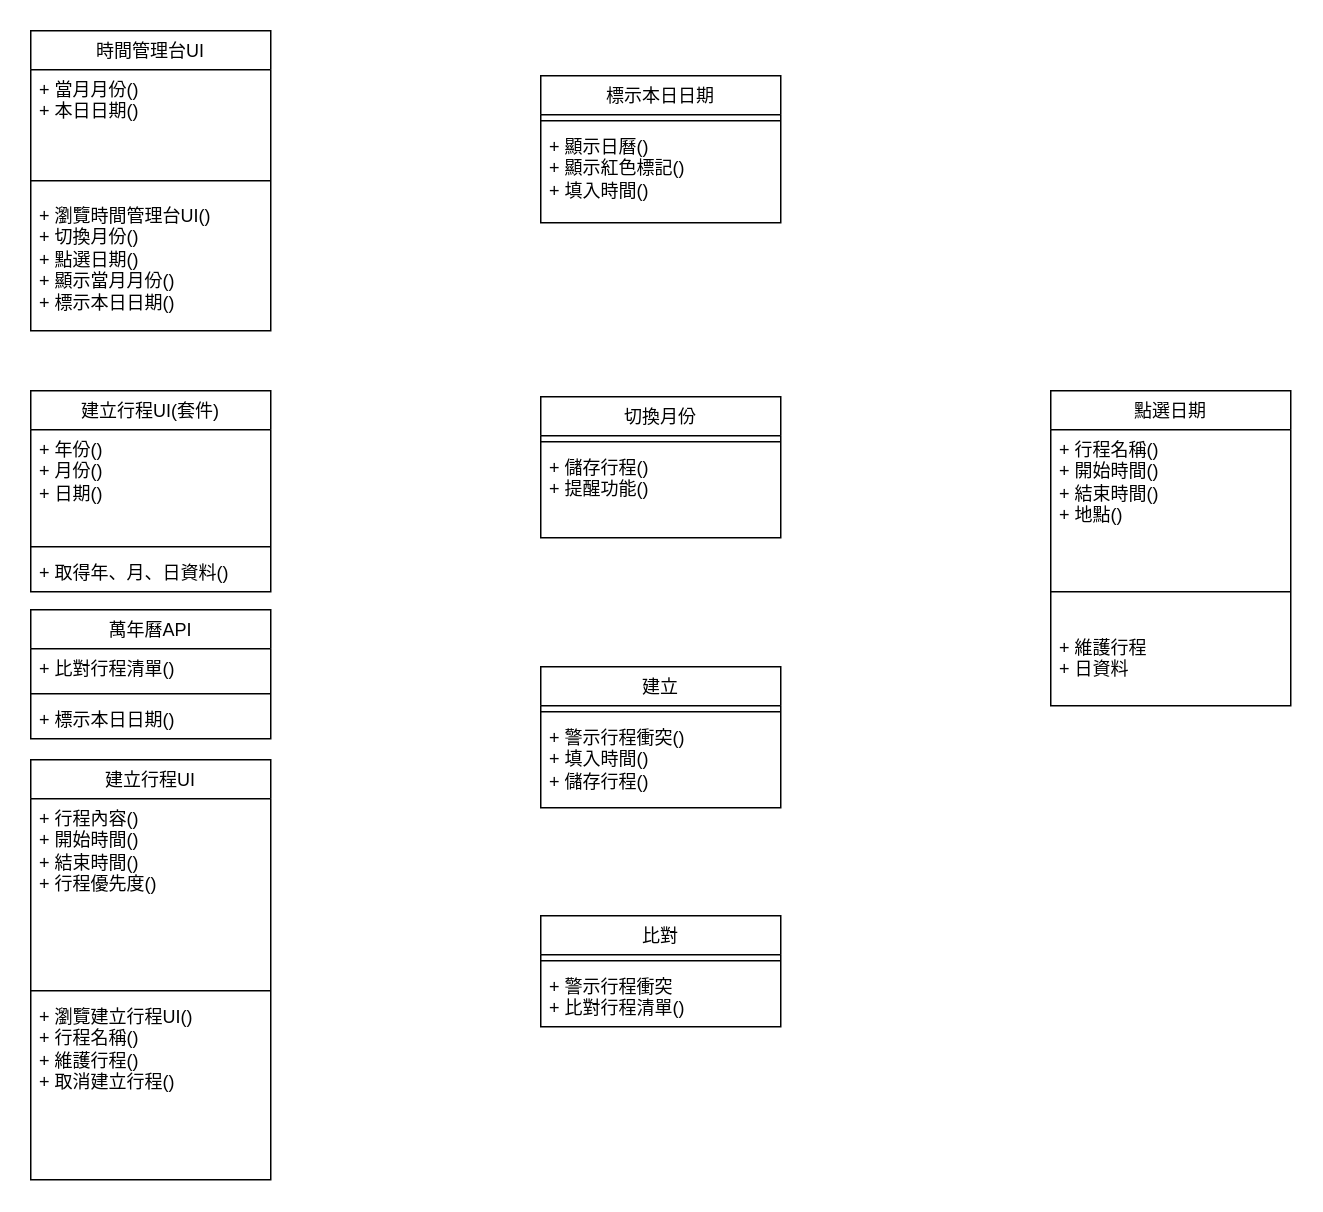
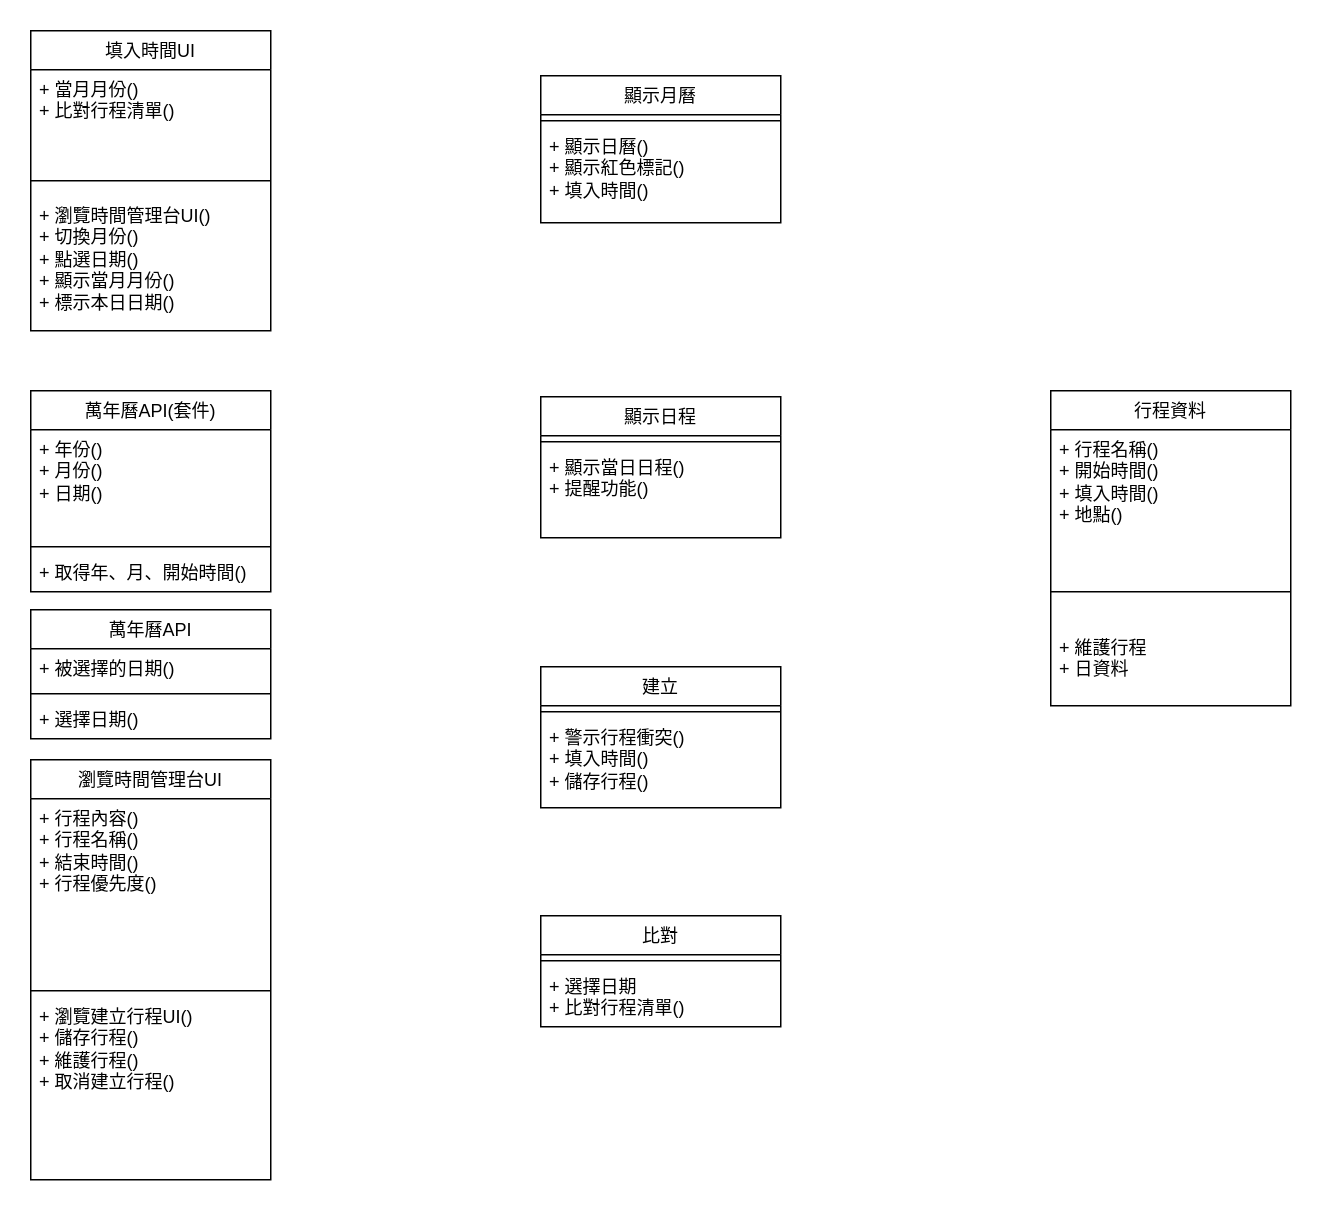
node "時間管理台UI": label "時間管理台UI" -> "填入時間UI"
node "標示本日日期": label "標示本日日期" -> "顯示月曆"
node "+ 當月月份() + 本日日期()": label "+ 當月月份() + 本日日期()" -> "+ 當月月份() + 比對行程清單()"
node "建立行程UI(套件)": label "建立行程UI(套件)" -> "萬年曆API(套件)"
node "點選日期": label "點選日期" -> "行程資料"
node "切換月份": label "切換月份" -> "顯示日程"
node "+ 儲存行程() + 提醒功能()": label "+ 儲存行程() + 提醒功能()" -> "+ 顯示當日日程() + 提醒功能()"
node "+ 行程名稱() + 開始時間() + 結束時間() + 地點()": label "+ 行程名稱() + 開始時間() + 結束時間() + 地點()" -> "+ 行程名稱() + 開始時間() + 填入時間() + 地點()"
node "+ 取得年、月、日資料()": label "+ 取得年、月、日資料()" -> "+ 取得年、月、開始時間()"
node "+ 比對行程清單()": label "+ 比對行程清單()" -> "+ 被選擇的日期()"
node "+ 標示本日日期()": label "+ 標示本日日期()" -> "+ 選擇日期()"
node "建立行程UI": label "建立行程UI" -> "瀏覽時間管理台UI"
node "+ 行程內容() + 開始時間() + 結束時間() + 行程優先度()": label "+ 行程內容() + 開始時間() + 結束時間() + 行程優先度()" -> "+ 行程內容() + 行程名稱() + 結束時間() + 行程優先度()"
node "+ 警示行程衝突 + 比對行程清單()": label "+ 警示行程衝突 + 比對行程清單()" -> "+ 選擇日期 + 比對行程清單()"
node "+ 瀏覽建立行程UI() + 行程名稱() + 維護行程() + 取消建立行程()": label "+ 瀏覽建立行程UI() + 行程名稱() + 維護行程() + 取消建立行程()" -> "+ 瀏覽建立行程UI() + 儲存行程() + 維護行程() + 取消建立行程()"
